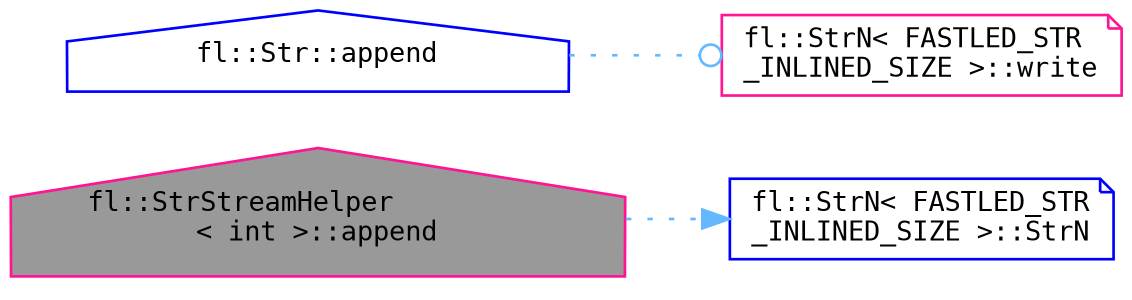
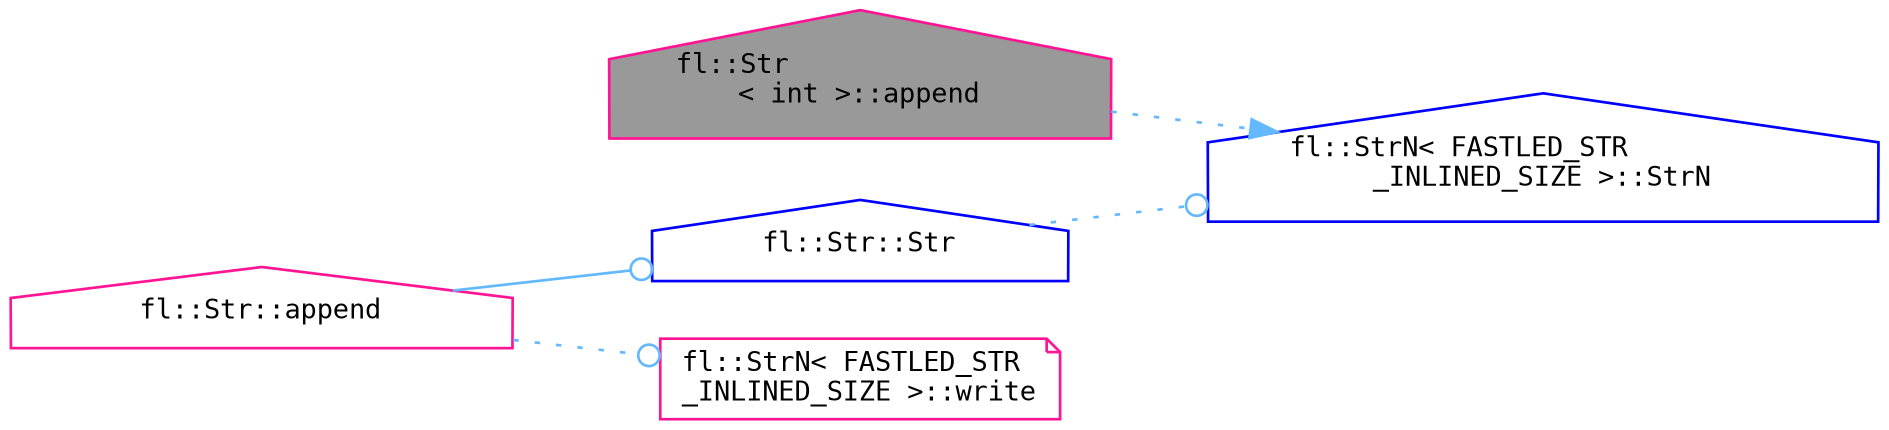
node "fl::Str::append": color blue -> deeppink
node "fl::StrStreamHelper < int >::append": label "fl::StrStreamHelper < int >::append" -> "fl::Str < int >::append"
node "fl::StrN< FASTLED_STR _INLINED_SIZE >::StrN": shape note -> house
node "fl::Str::Str": added
